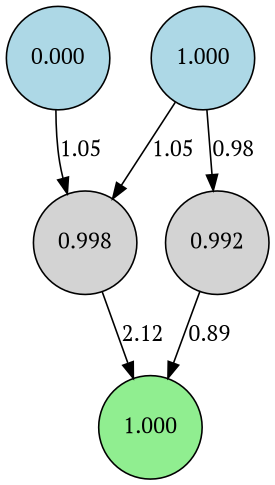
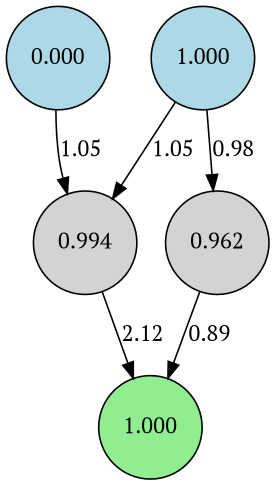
node "0.998": label "0.998" -> "0.994"
node "0.992": label "0.992" -> "0.962"
